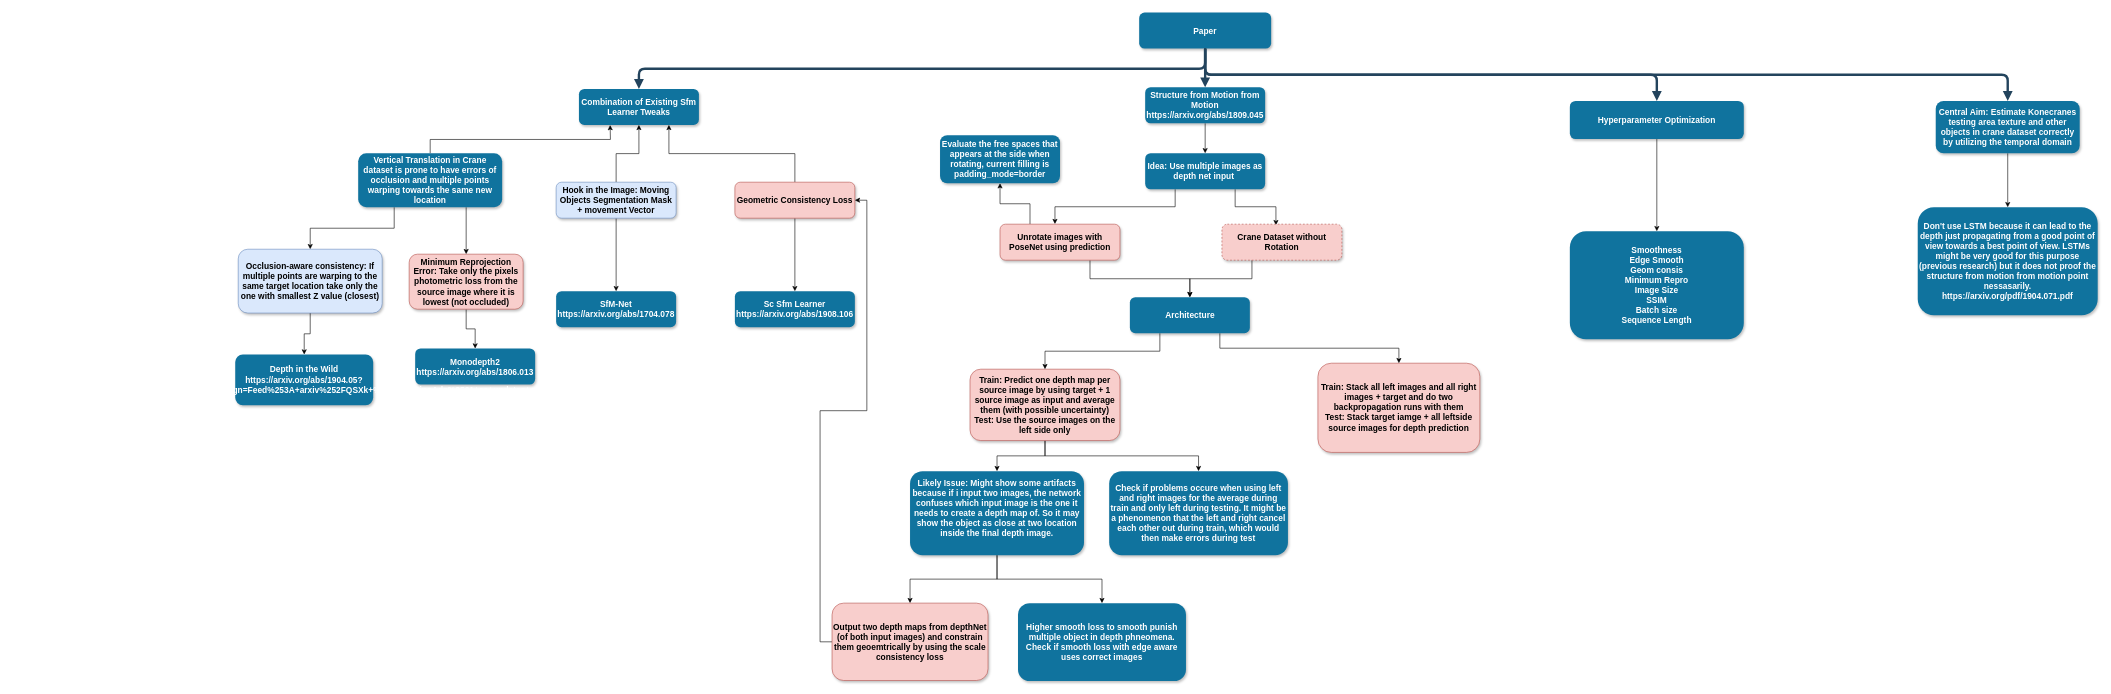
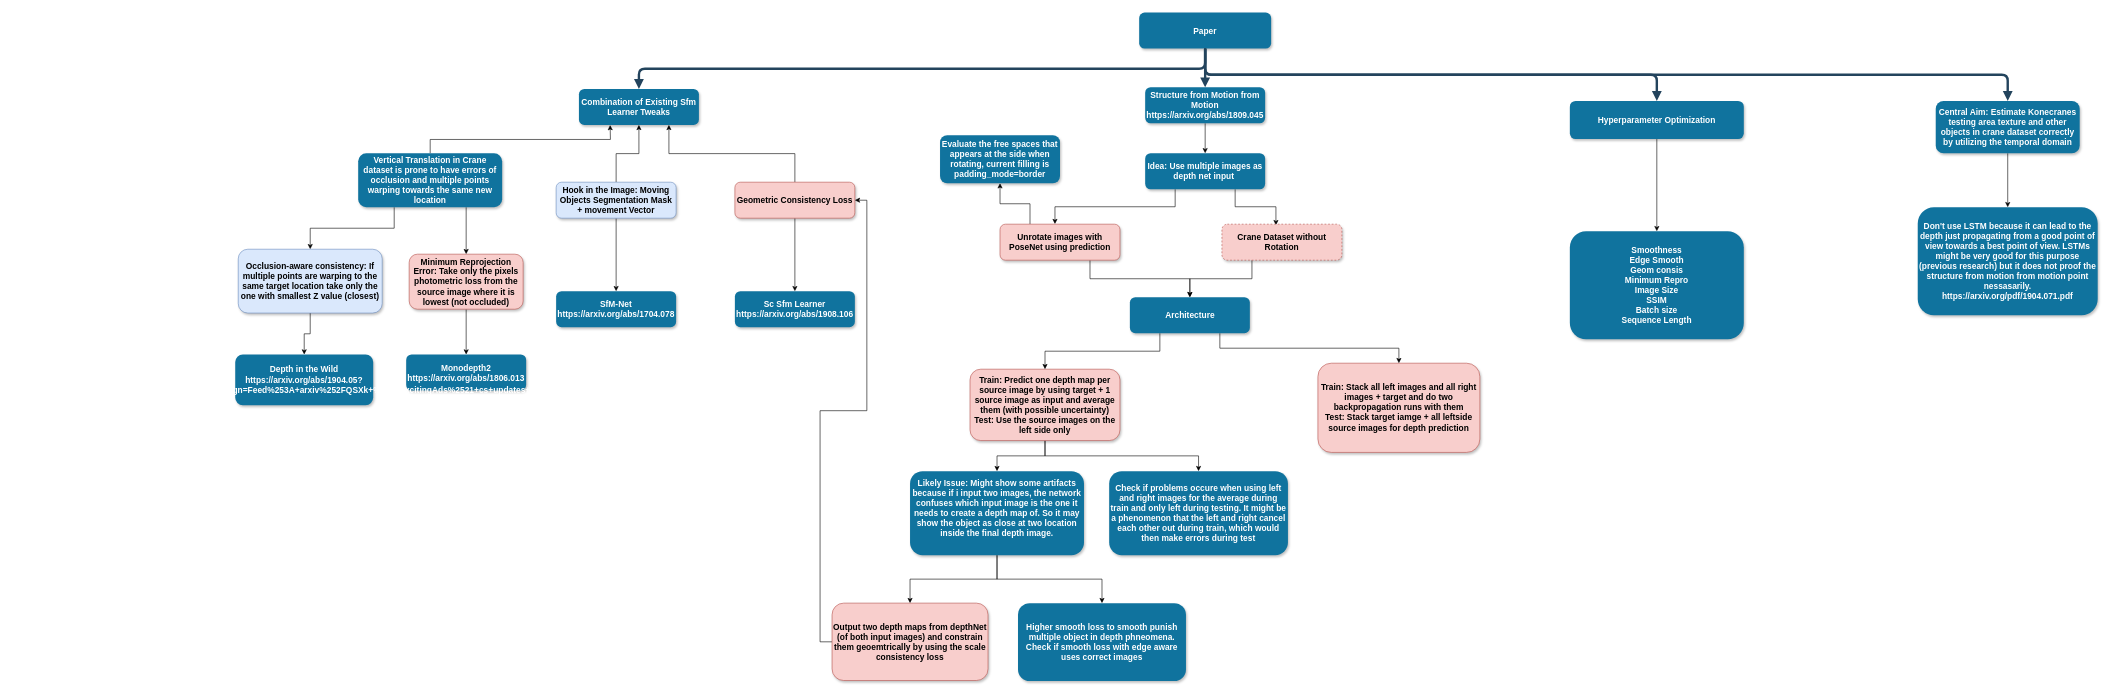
node "Monodepth2 https://arxiv.org/abs/1806.013": moved (475, 367) -> (466, 373)
